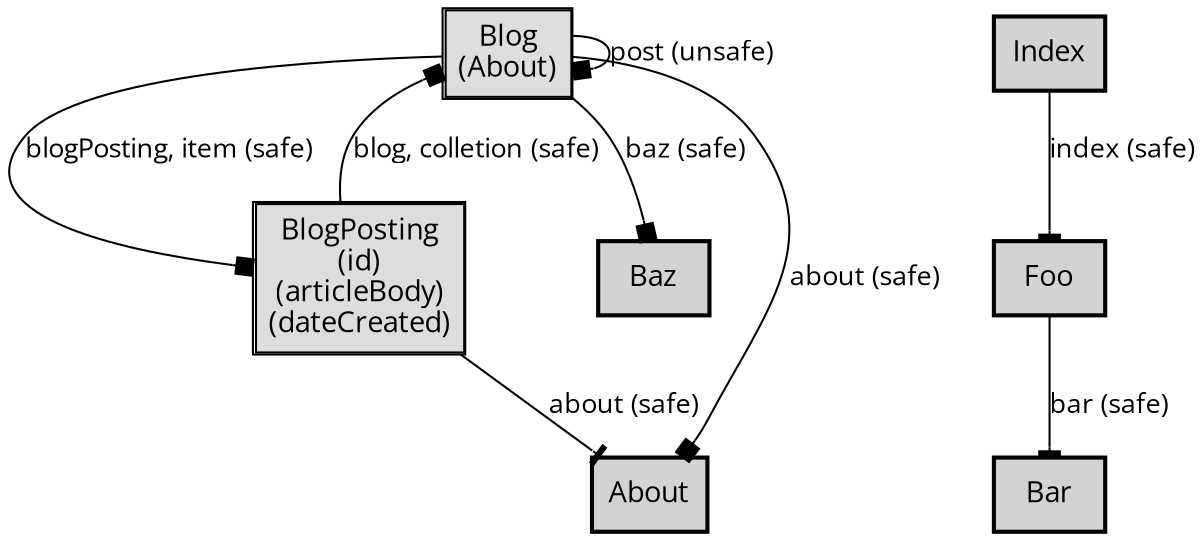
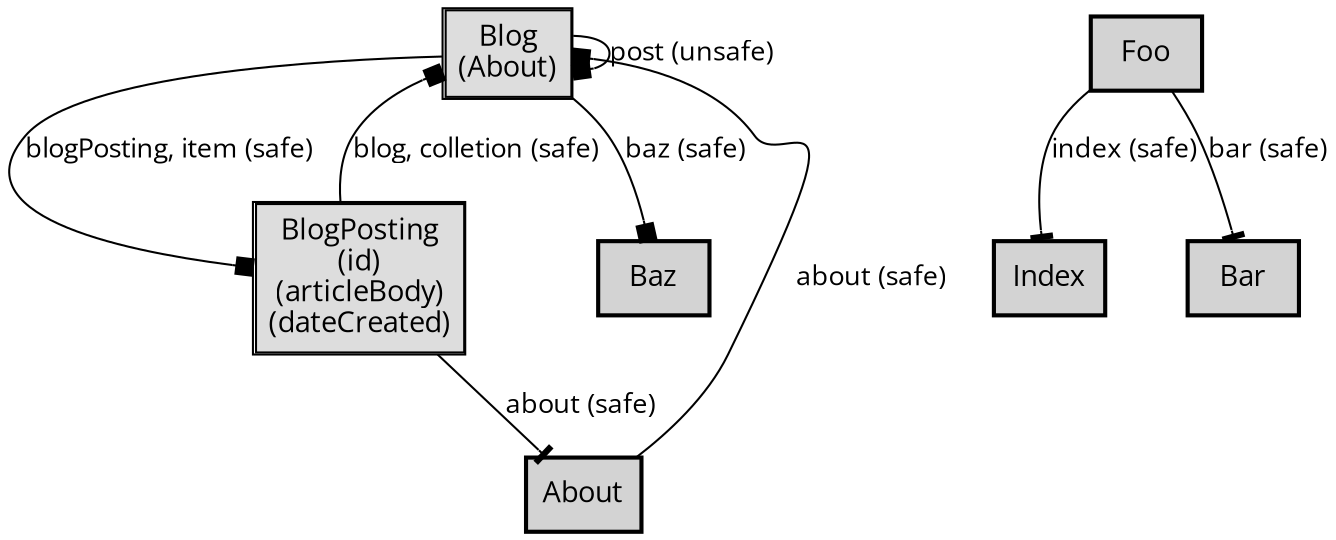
edge "Index" -> "Foo": reversed
edge "Blog" -> "About": reversed
